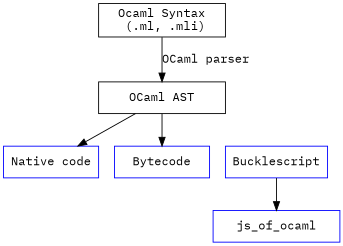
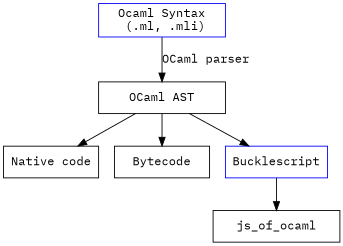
node "Ocaml Syntax (.ml, .mli)": color black -> blue
edge "OCaml AST" -> "Bucklescript": added
node "Native code": color blue -> black
node "Bytecode": color blue -> black
node "js_of_ocaml": color blue -> black
